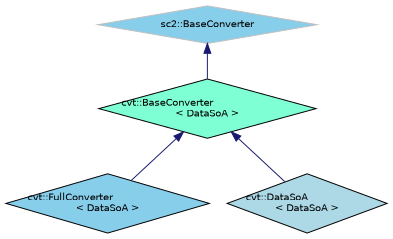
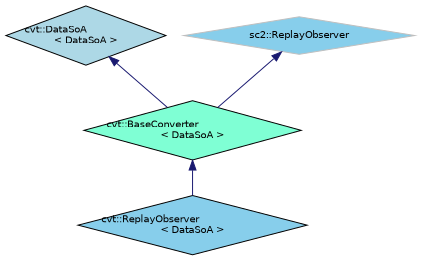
node "sc2::BaseConverter": label "sc2::BaseConverter" -> "sc2::ReplayObserver"
edge "cvt::DataSoA < DataSoA >" -> "cvt::BaseConverter < DataSoA >": reversed
node "cvt::FullConverter < DataSoA >": label "cvt::FullConverter < DataSoA >" -> "cvt::ReplayObserver < DataSoA >"
